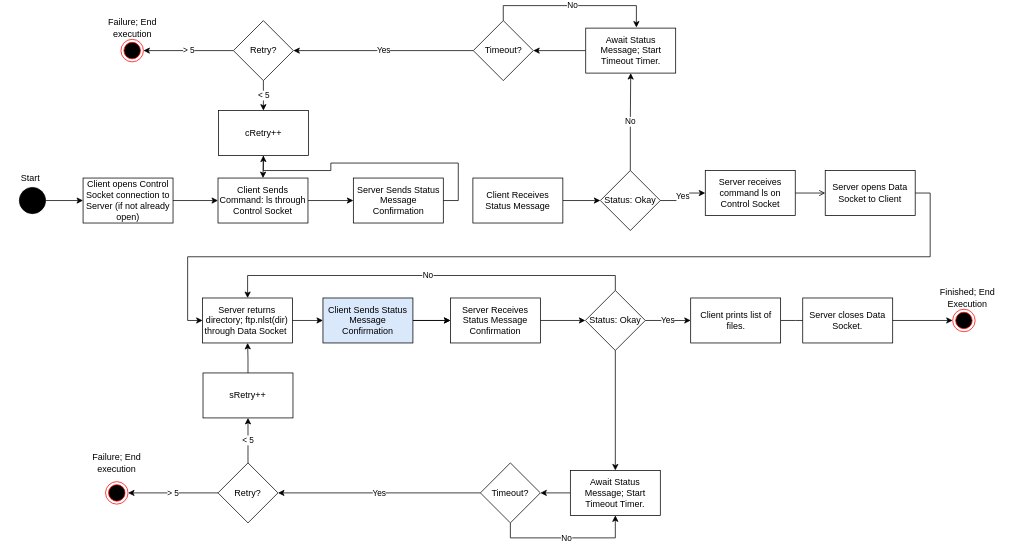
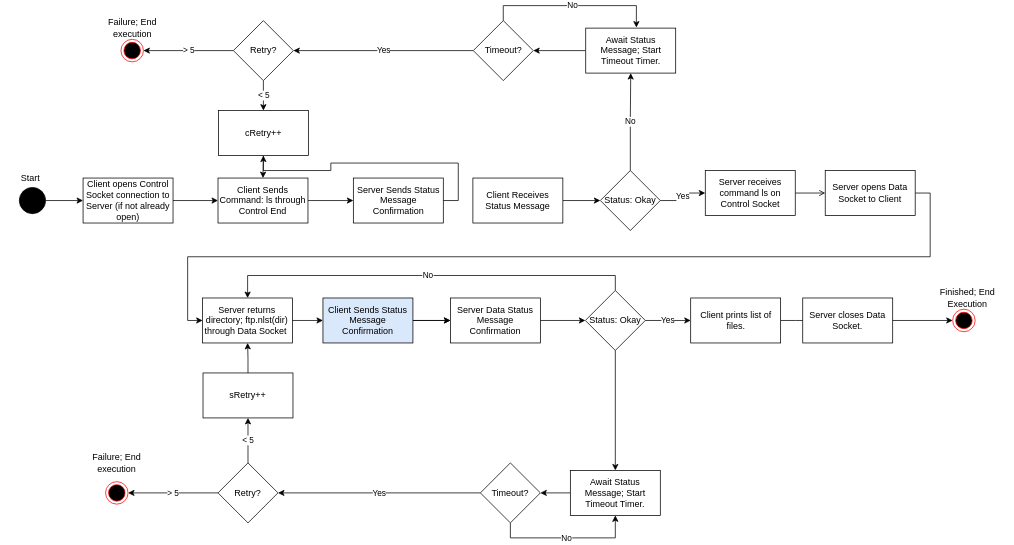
node "Client Sends Command: ls through Control Socket": label "Client Sends Command: ls through Control Socket" -> "Client Sends Command: ls through Control End"
node "Server Receives Status Message Confirmation": label "Server Receives Status Message Confirmation" -> "Server Data Status Message Confirmation"
